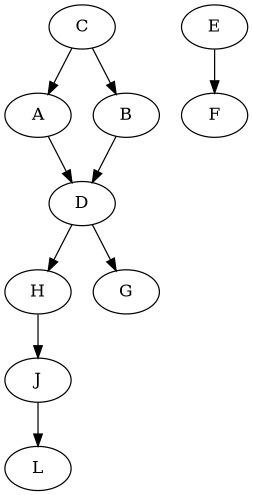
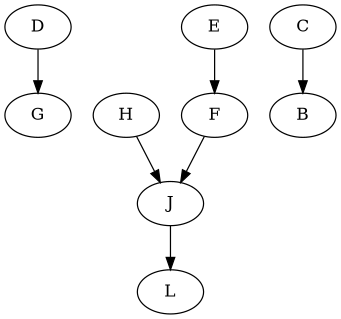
node "A": removed
edge "B" -> "D": removed
edge "F" -> "J": added
edge "D" -> "H": removed
